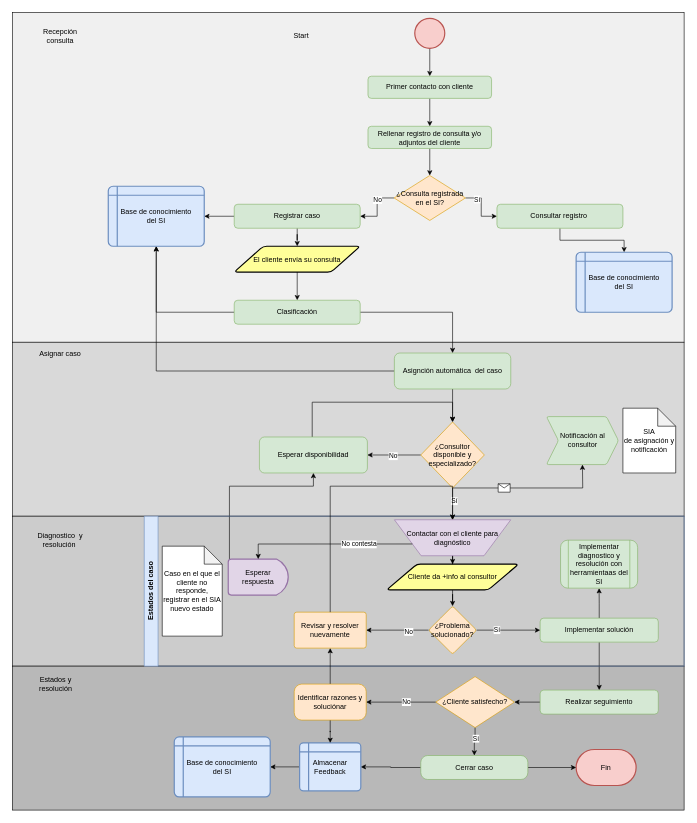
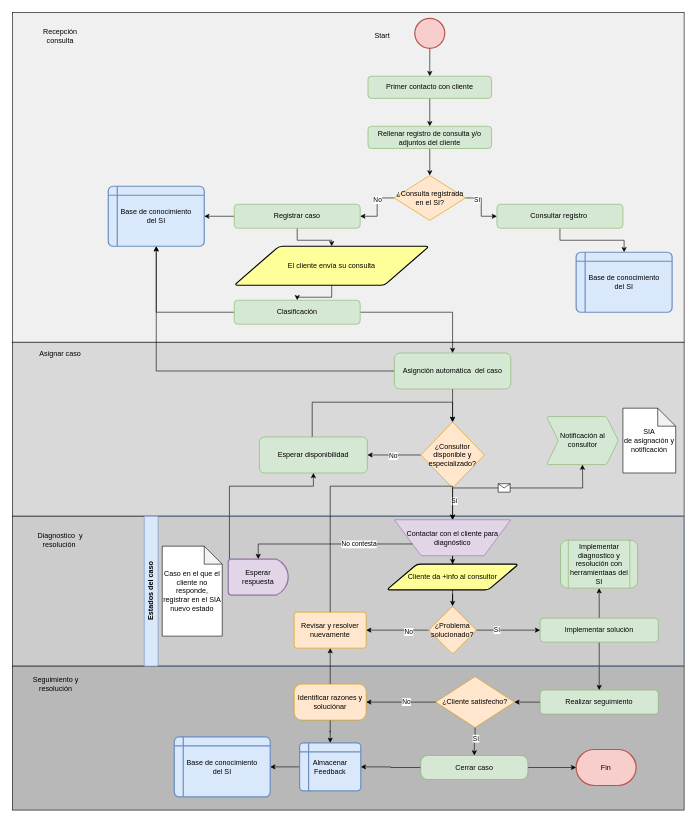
node "Start": moved (302, 36) -> (383, 36)
node "El cliente envía su consulta": size 126x26 -> 195x39
node "Estados y resolución": label "Estados y resolución" -> "Seguimiento y resolución"
